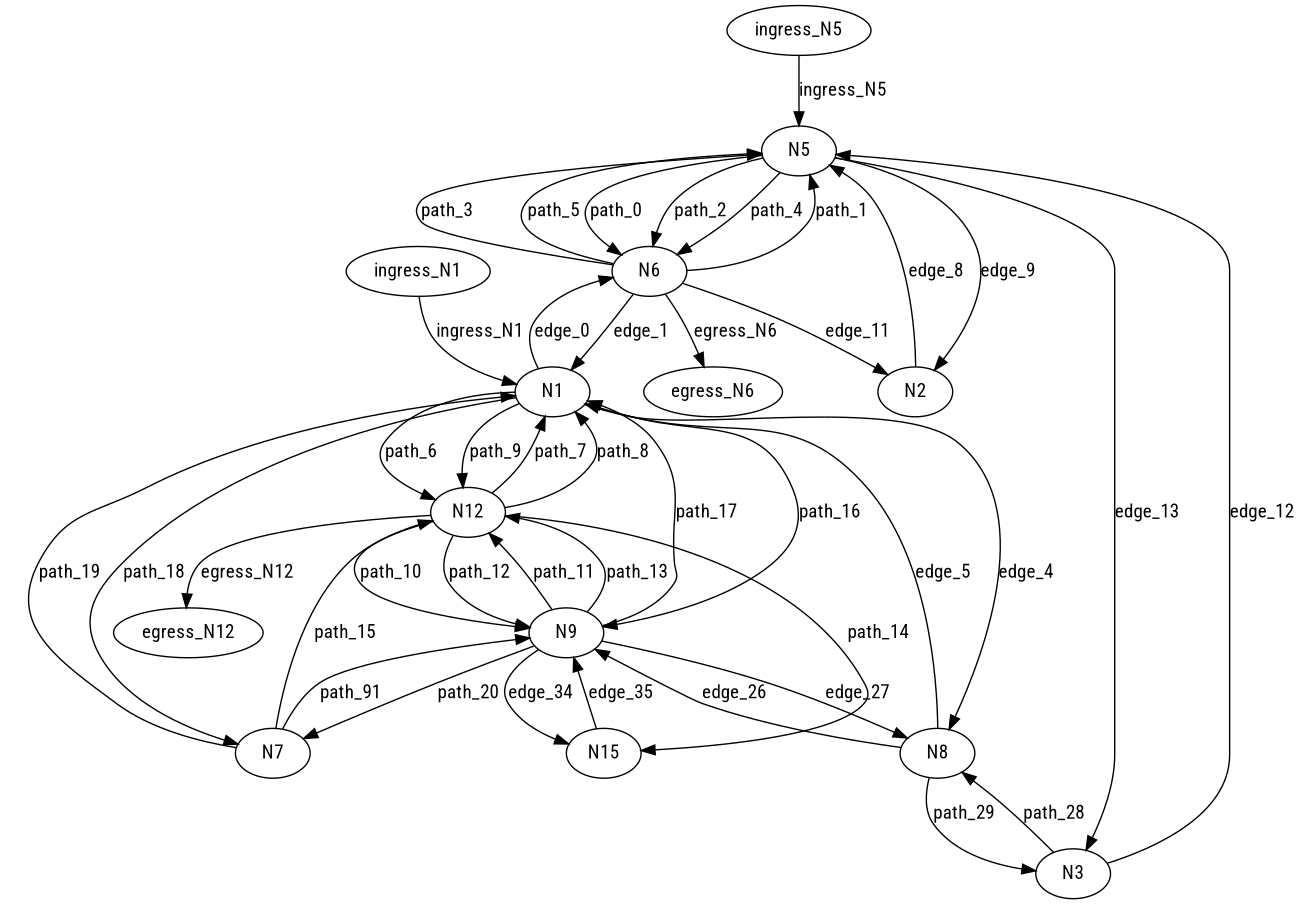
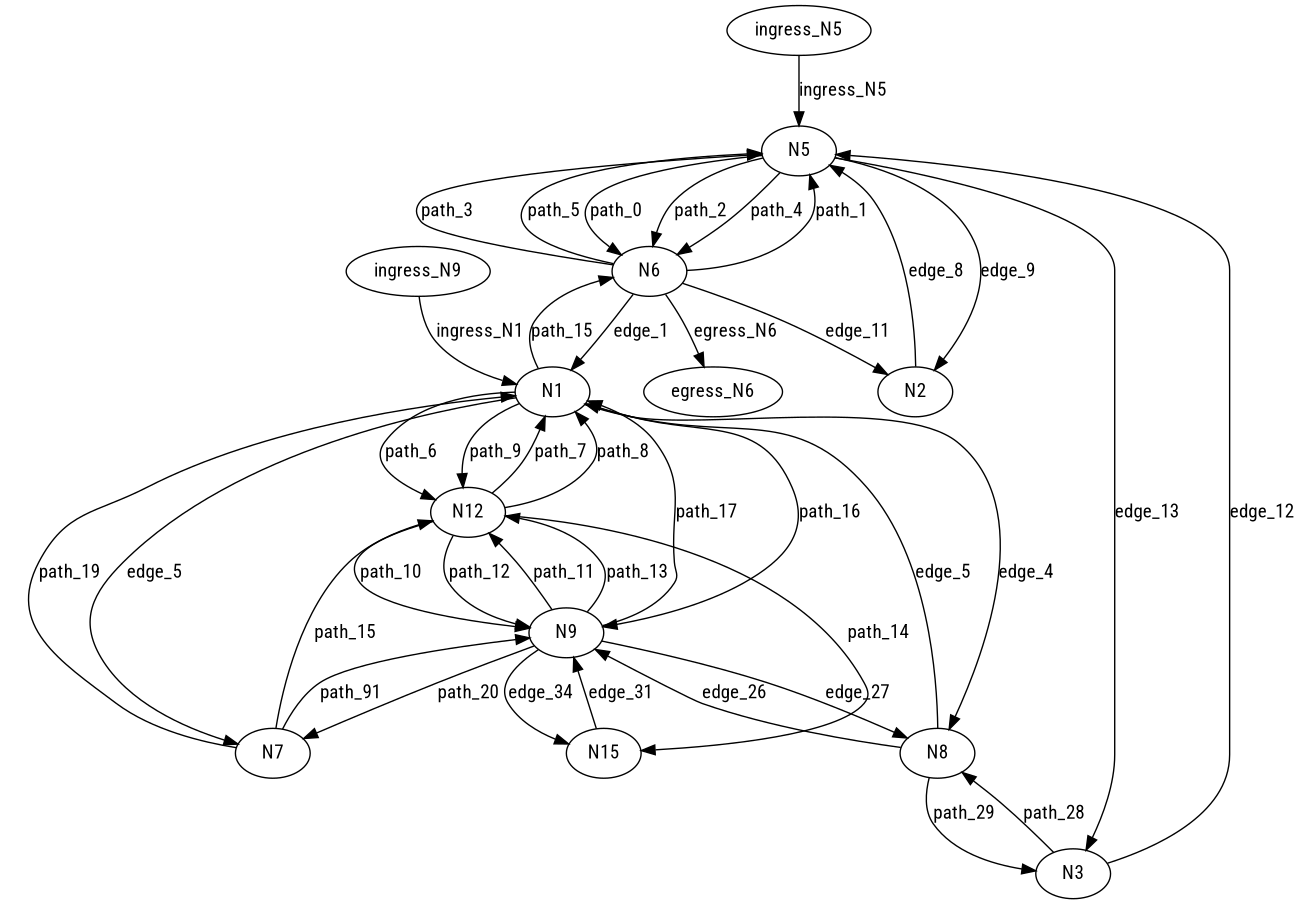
node "ingress_N1": label "ingress_N1" -> "ingress_N9"
edge "N1" -> "N6": label "edge_0" -> "path_15"
edge "N1" -> "N7": label "path_18" -> "edge_5"
node "egress_N12": removed
edge "N15" -> "N9": label "edge_35" -> "edge_31"
